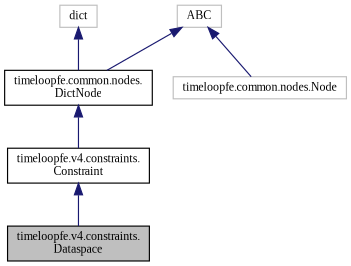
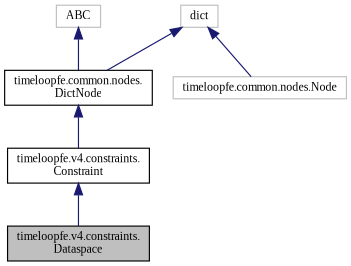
edge "timeloopfe.common.nodes.Node" -> "ABC": now "timeloopfe.common.nodes.Node" -> "dict"
